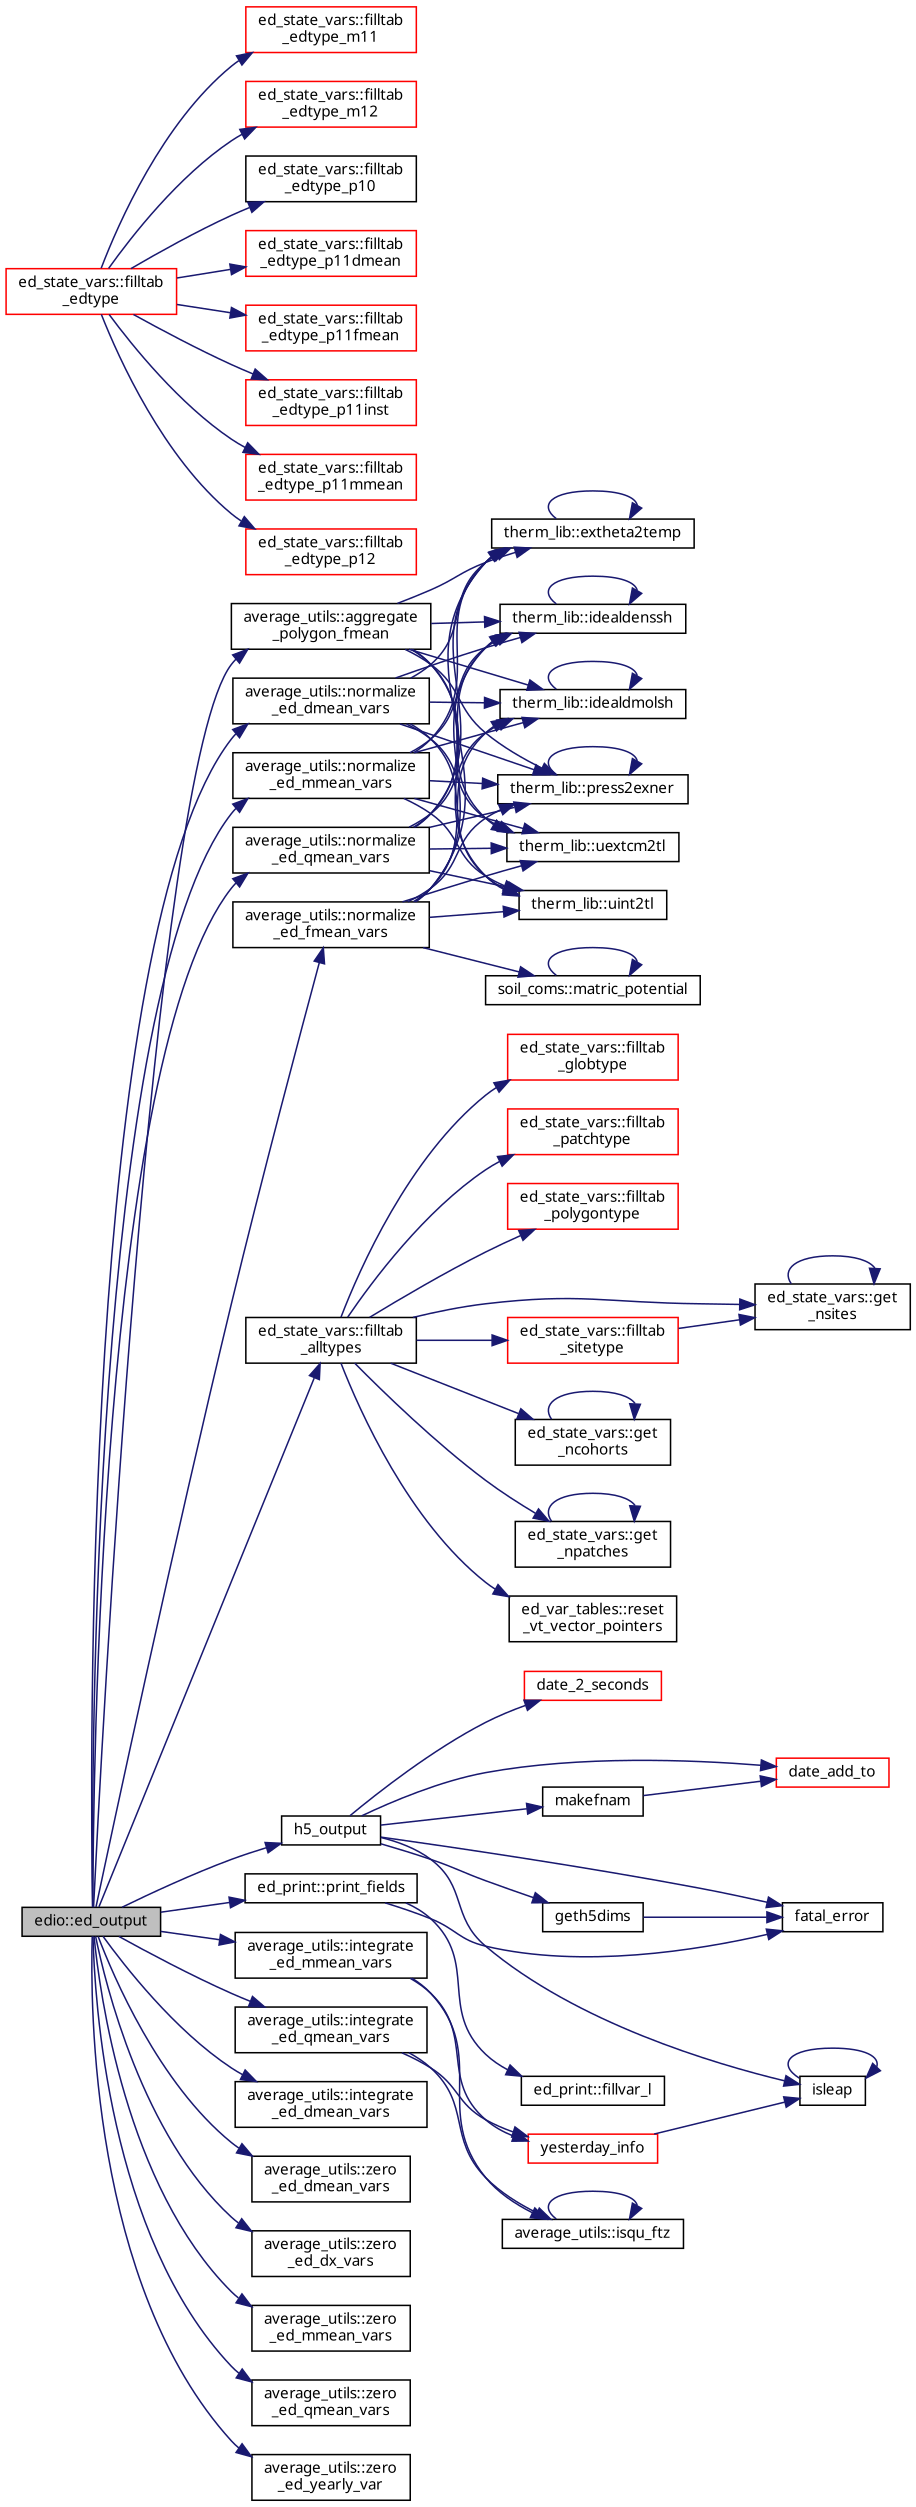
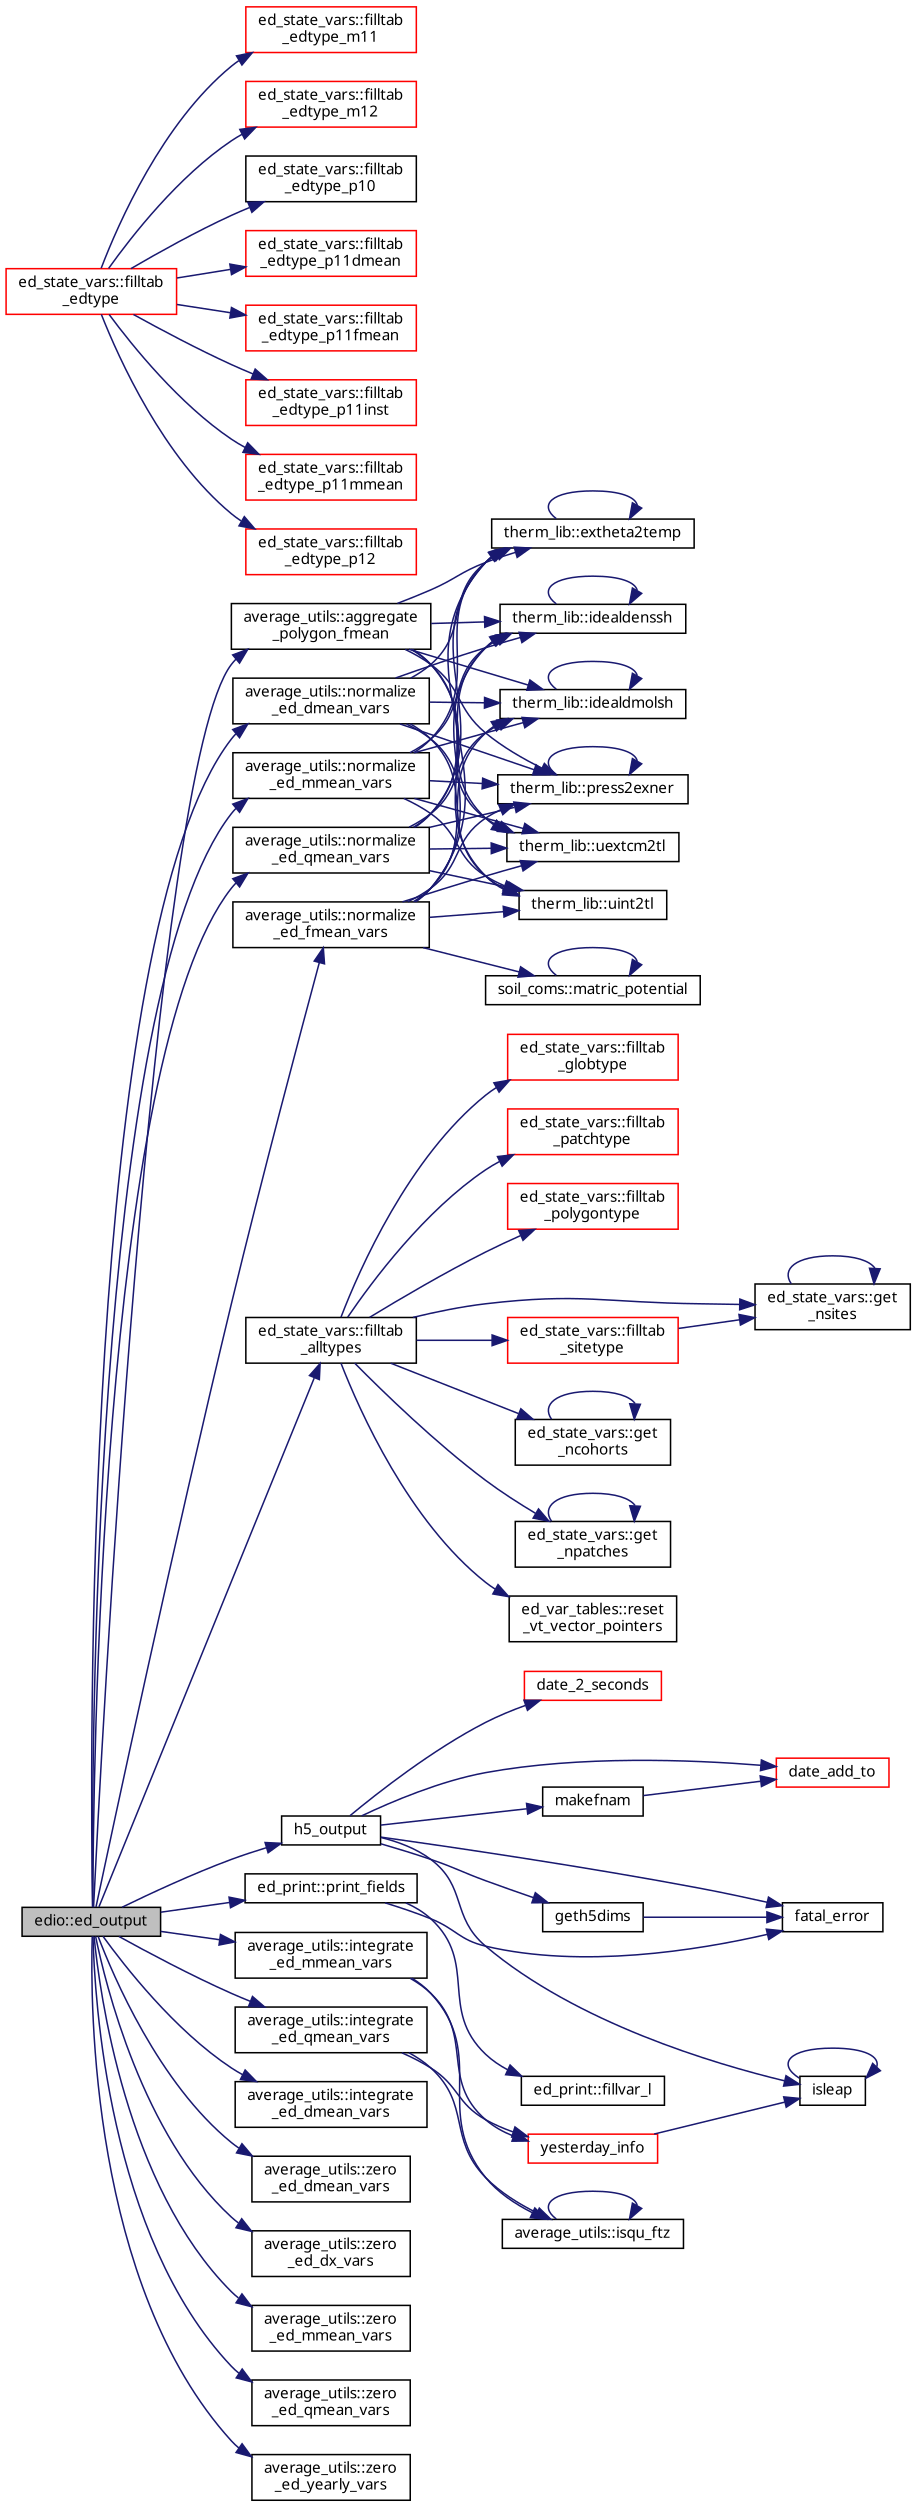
node "average_utils::zero _ed_yearly_var": label "average_utils::zero _ed_yearly_var" -> "average_utils::zero _ed_yearly_vars"
